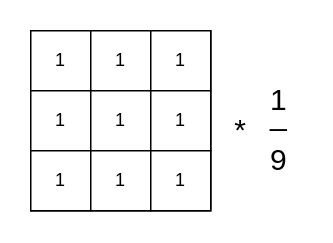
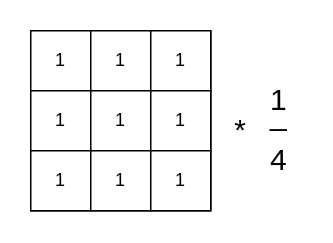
node "9": label "9" -> "4"
